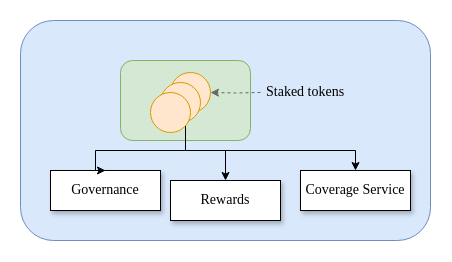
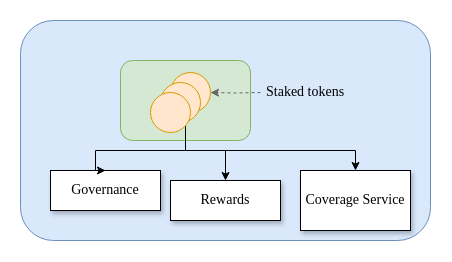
node "Coverage Service": size 110x40 -> 110x60
